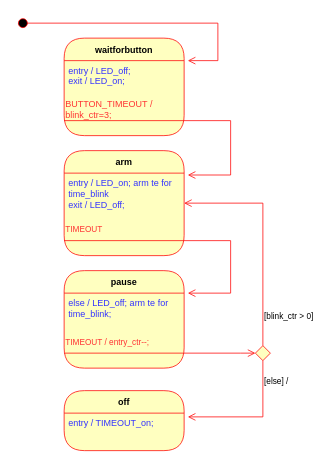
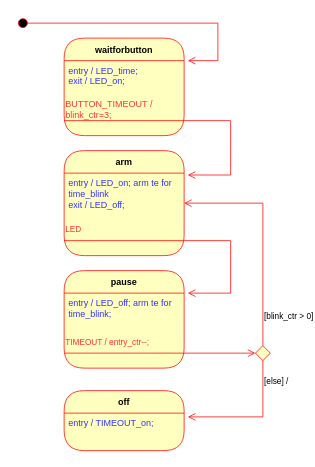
node "entry / LED_off; exit / LED_on;": label "entry / LED_off; exit / LED_on;" -> "entry / LED_time; exit / LED_on;"
node "TIMEOUT": label "TIMEOUT" -> "LED"
node "else / LED_off; arm te for time_blink;": label "else / LED_off; arm te for time_blink;" -> "entry / LED_off; arm te for time_blink;"
